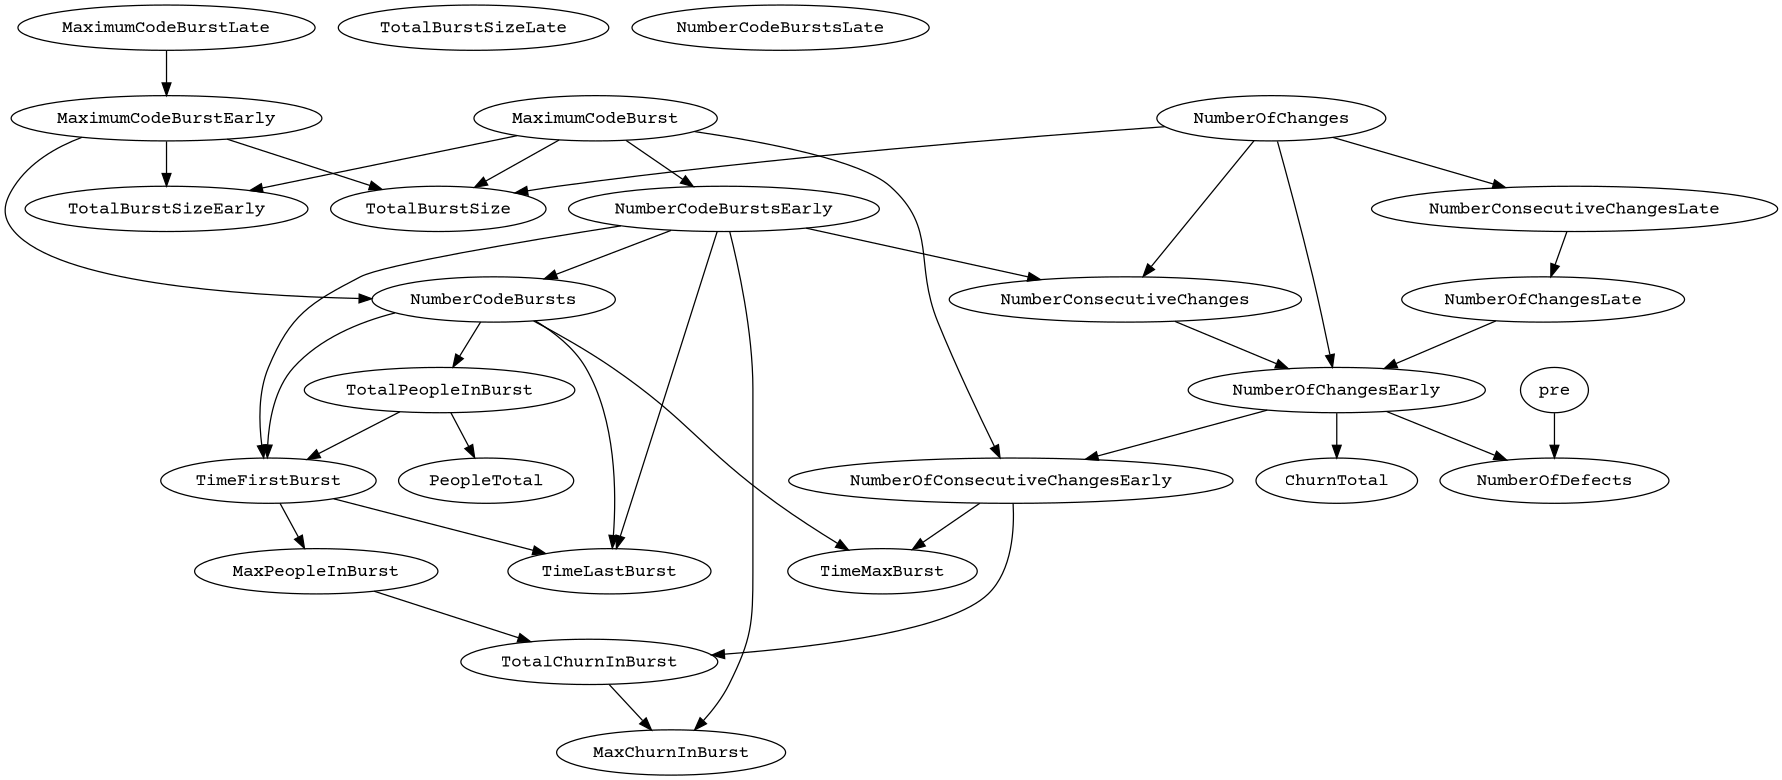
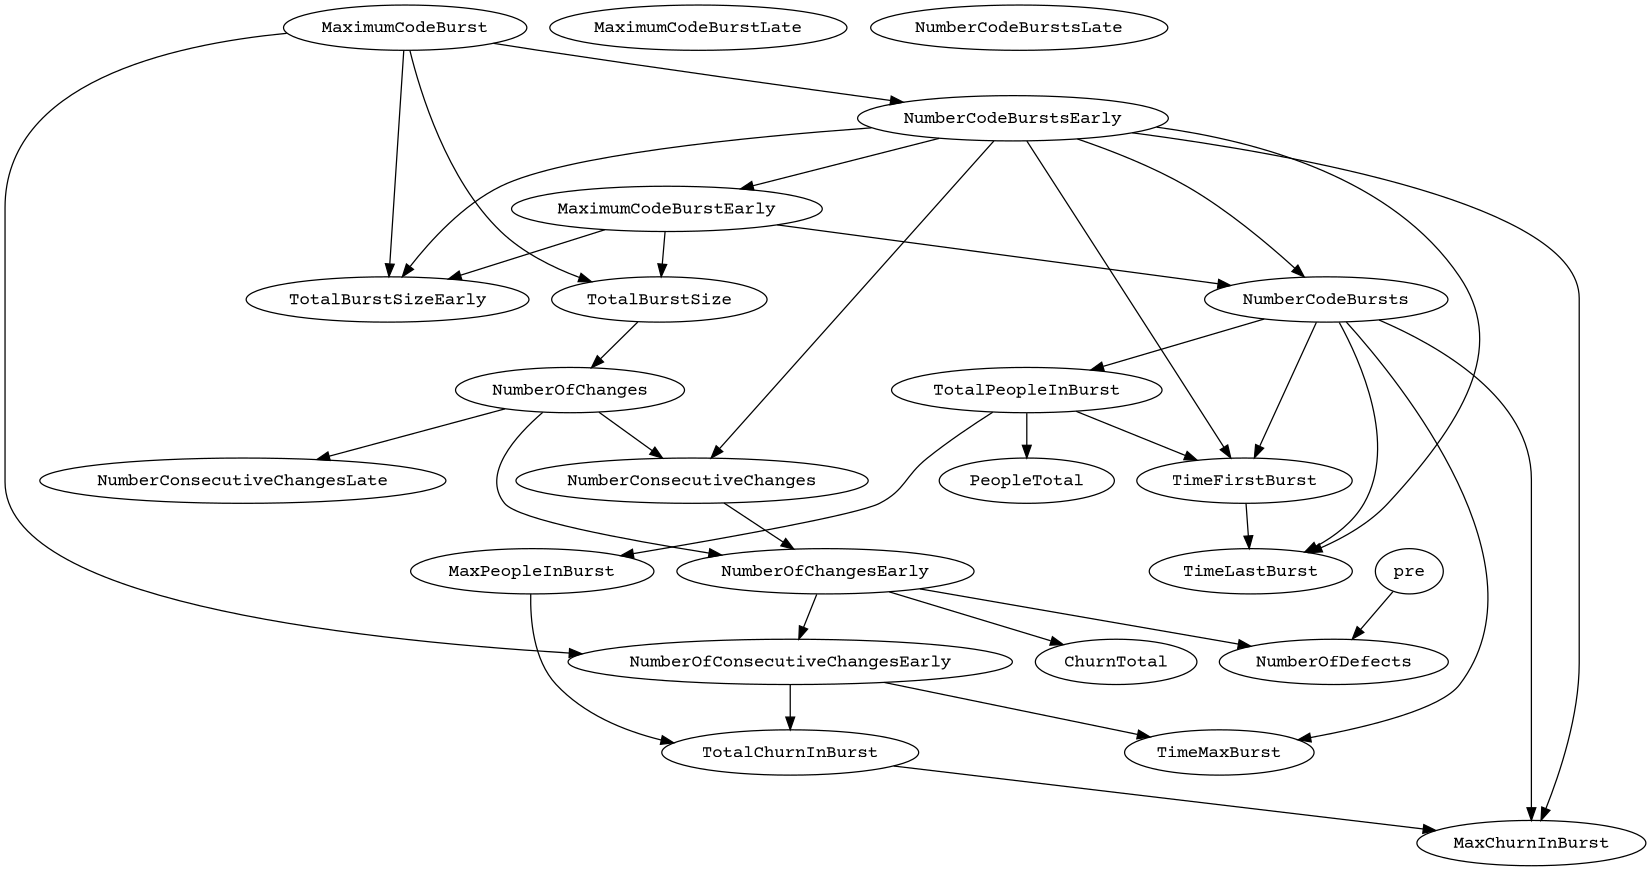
node "TotalBurstSizeLate": removed
edge "MaximumCodeBurstLate" -> "MaximumCodeBurstEarly": now "NumberCodeBurstsEarly" -> "MaximumCodeBurstEarly"
edge "NumberOfChanges" -> "TotalBurstSize": reversed
edge "NumberCodeBurstsEarly" -> "TotalBurstSizeEarly": added
node "NumberOfChangesLate": removed
edge "TimeFirstBurst" -> "MaxPeopleInBurst": now "TotalPeopleInBurst" -> "MaxPeopleInBurst"
edge "NumberCodeBursts" -> "MaxChurnInBurst": added
